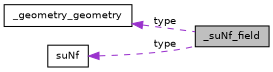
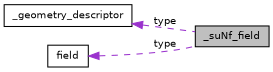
node "_geometry_geometry": label "_geometry_geometry" -> "_geometry_descriptor"
node "suNf": label "suNf" -> "field"
